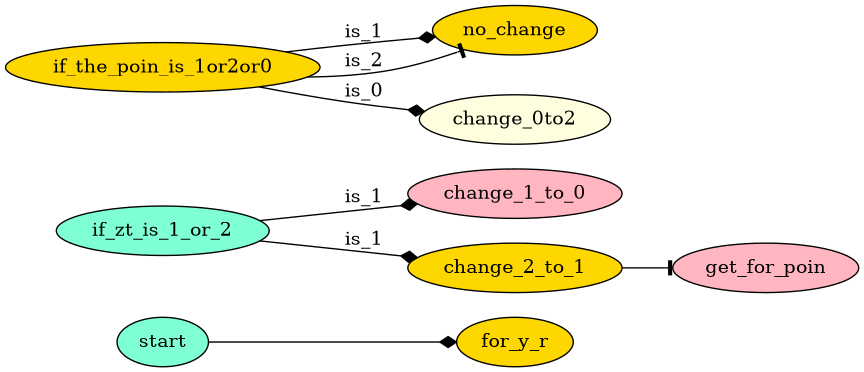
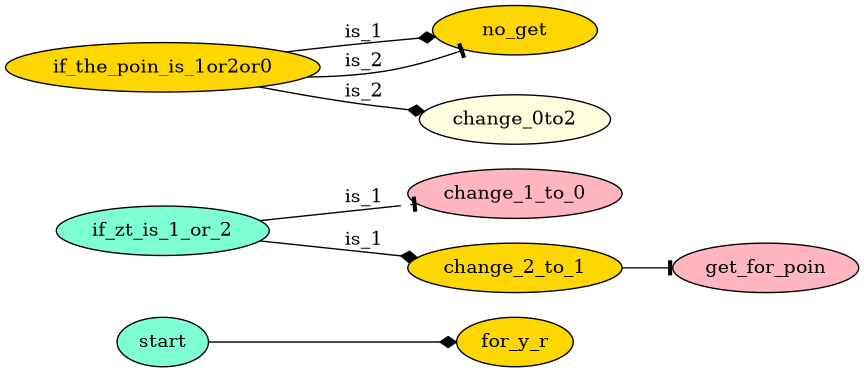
node "no_change": label "no_change" -> "no_get"
edge "if_the_poin_is_1or2or0" -> "change_0to2": label "is_0" -> "is_2"
edge "if_zt_is_1_or_2" -> "change_1_to_0": arrowhead diamond -> tee
